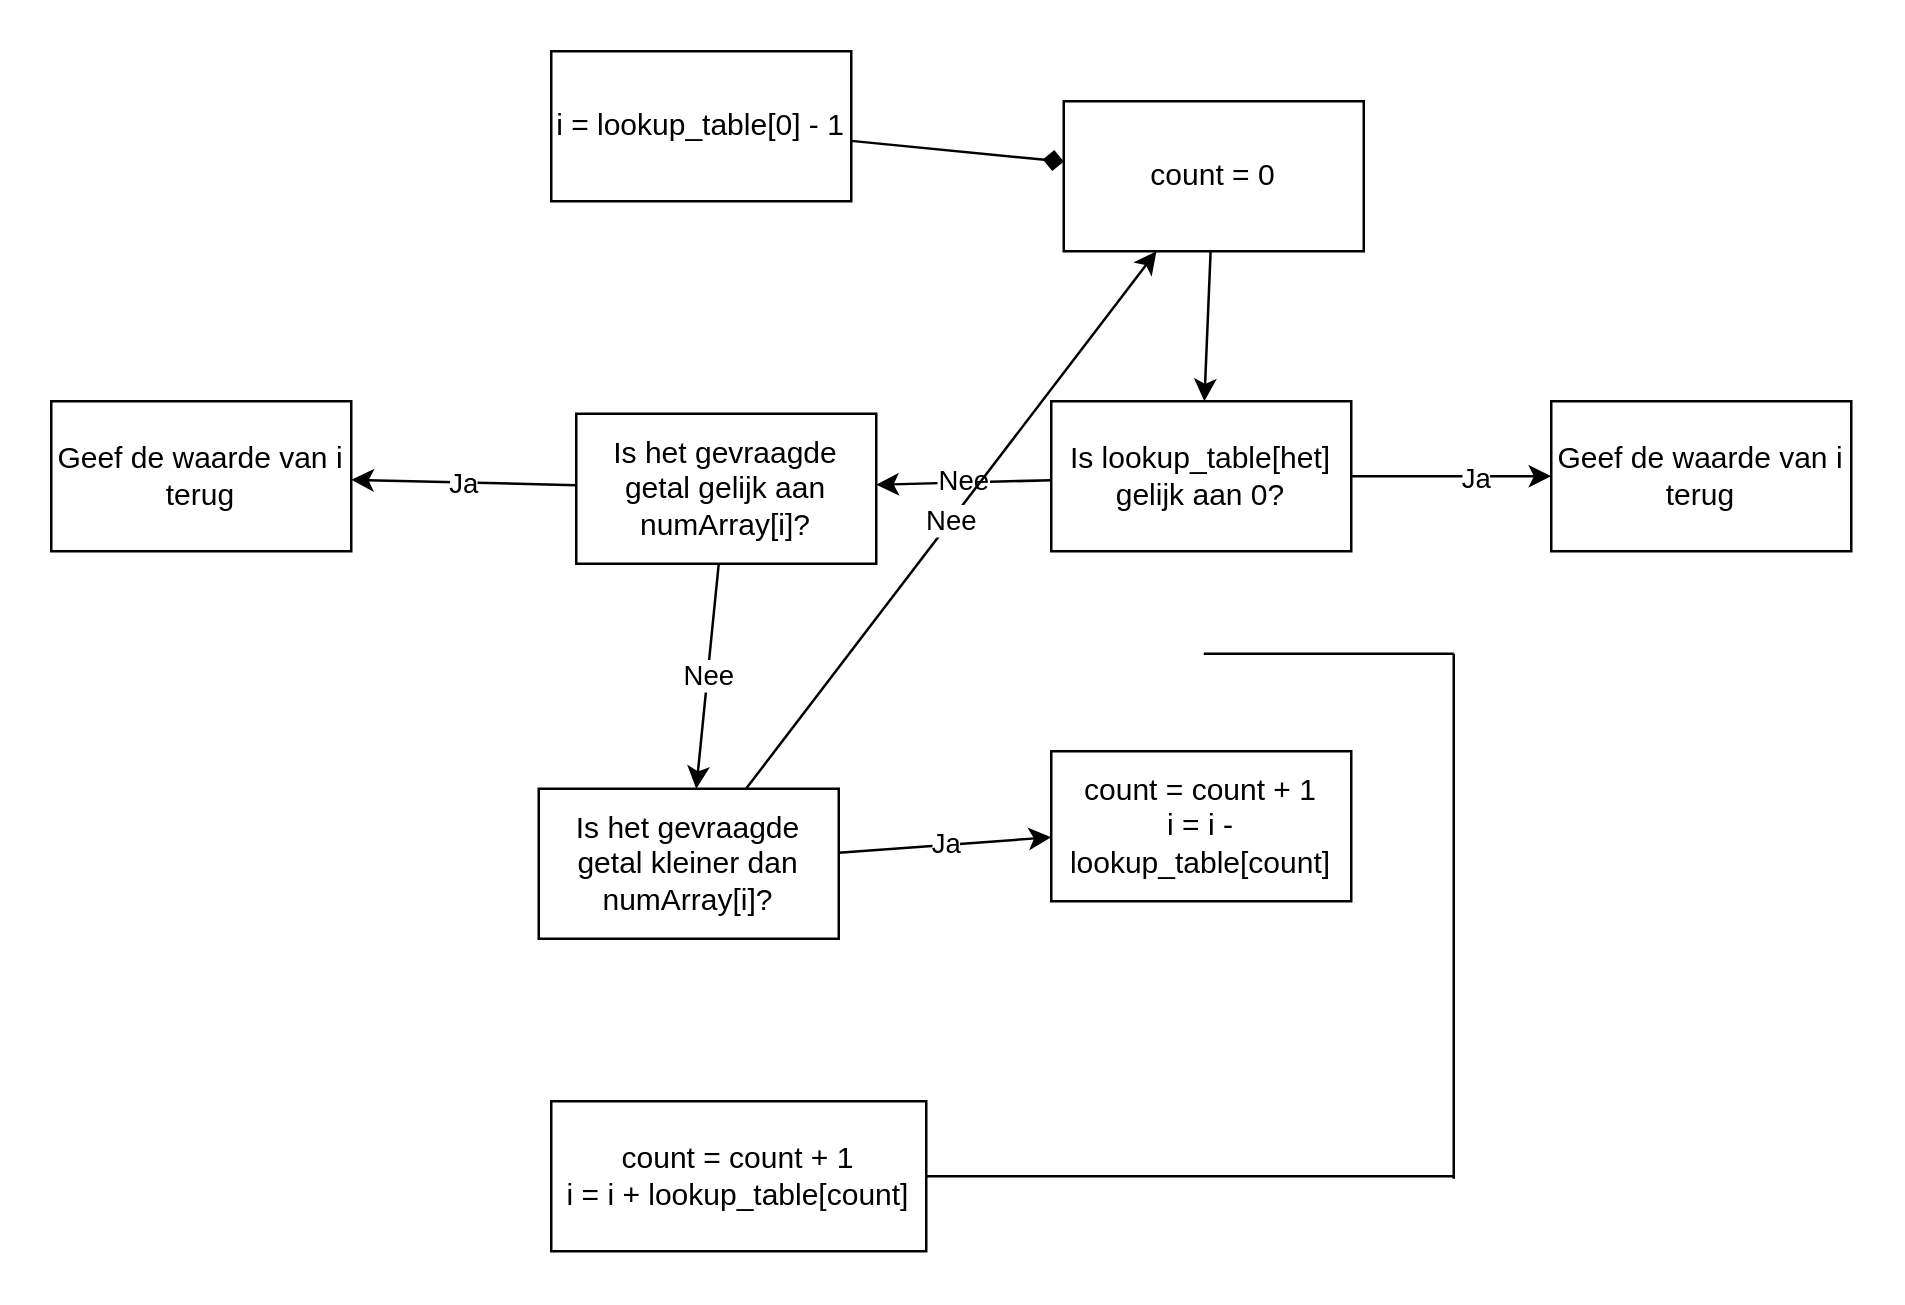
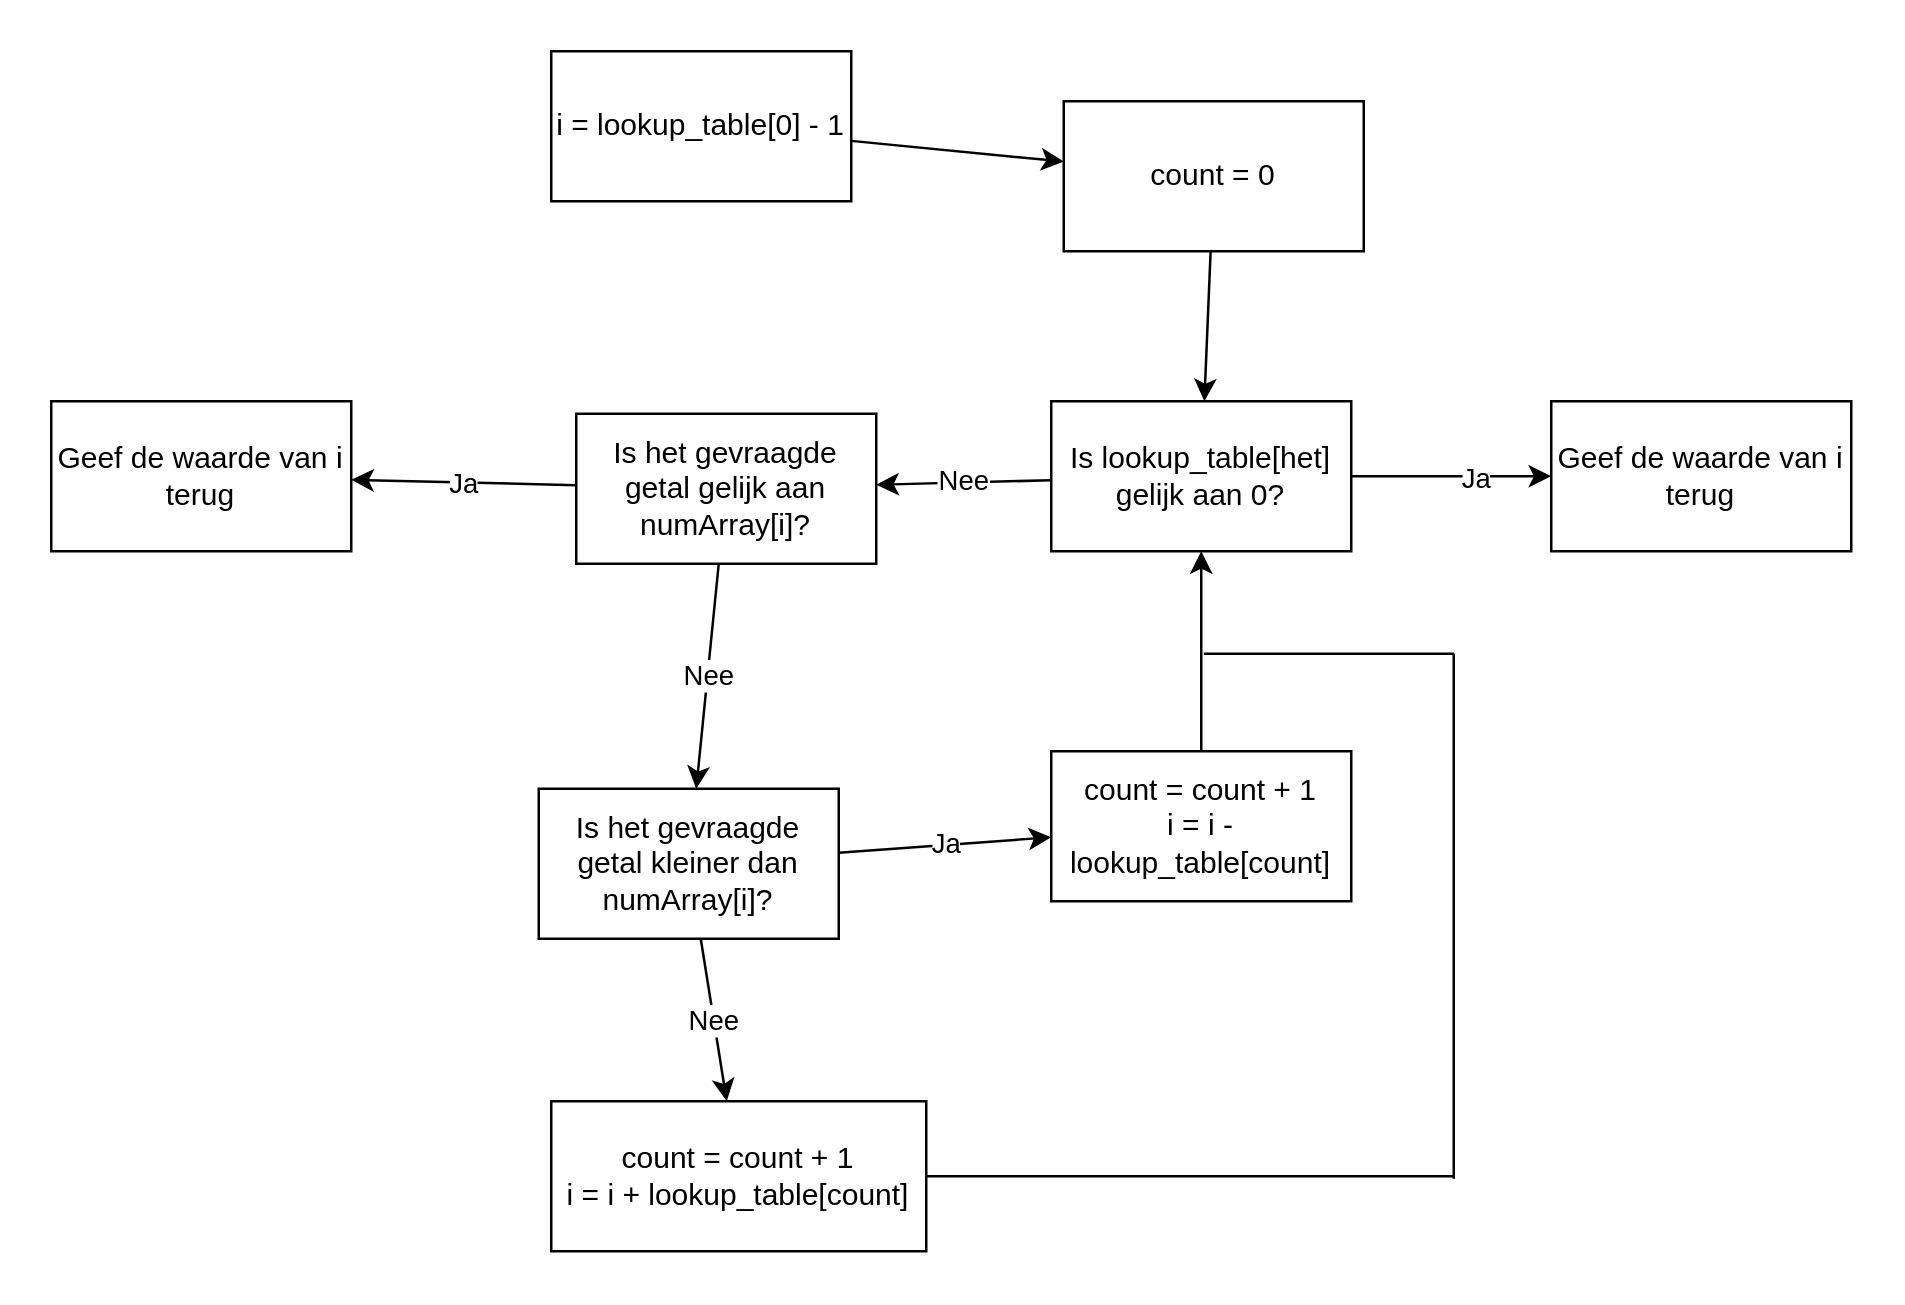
edge "i = lookup_table[0] - 1" -> "count = 0": arrowhead diamond -> classic
edge "Is het gevraagde getal kleiner dan numArray[i]?" -> "count = 0": now "Is het gevraagde getal kleiner dan numArray[i]?" -> "count = count + 1 i = i + lookup_table[count]"
edge "count = count + 1 i = i - lookup_table[count]" -> "Is lookup_table[het] gelijk aan 0?": added
